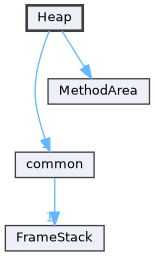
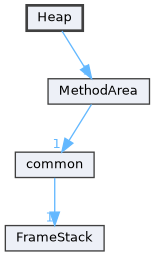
edge "Heap" -> "common": now "MethodArea" -> "common"
